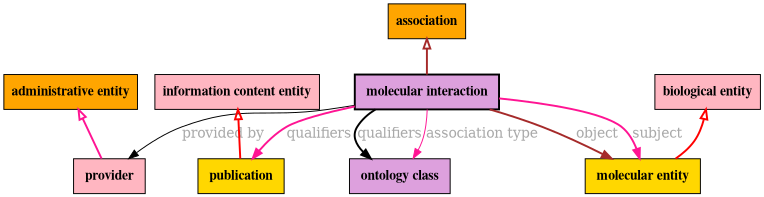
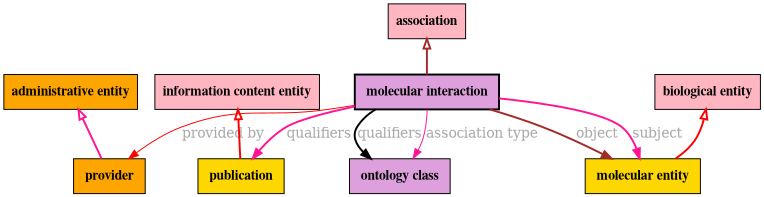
node "association": fillcolor orange -> lightpink
edge "molecular interaction" -> "provider": color black -> red
node "provider": fillcolor lightpink -> orange
